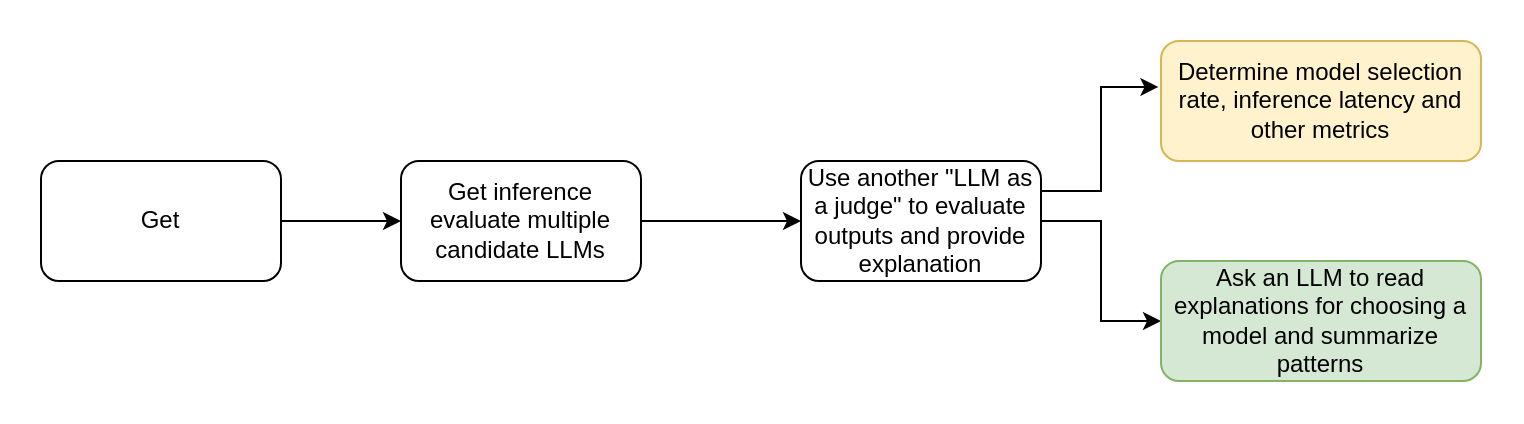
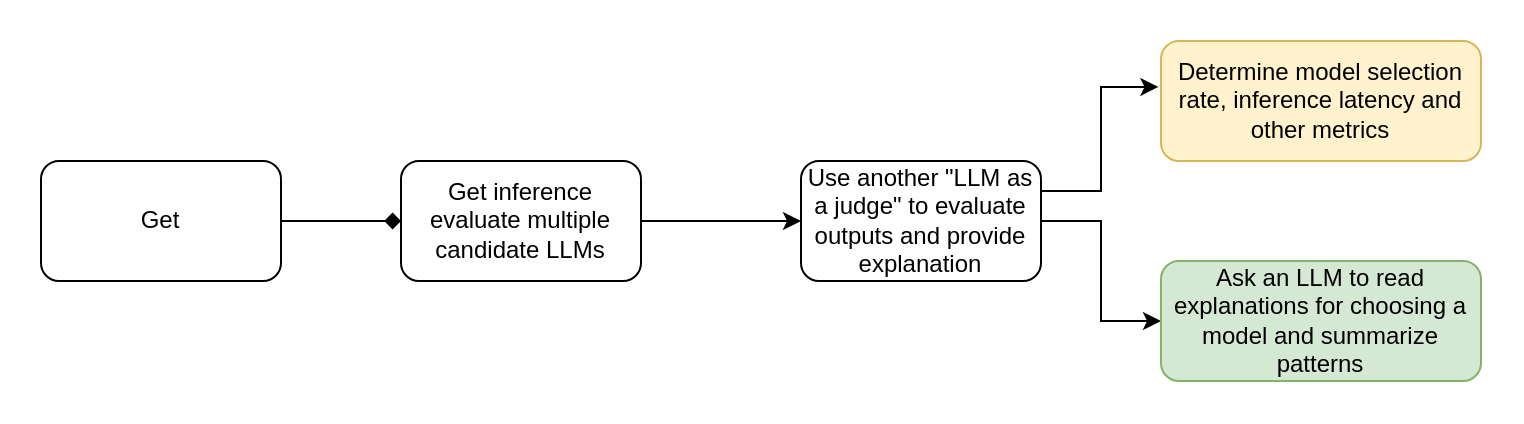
edge "Get" -> "Get inference evaluate multiple candidate LLMs": arrowhead classic -> diamond
